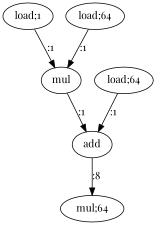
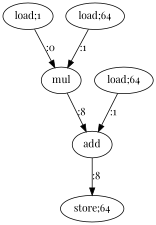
edge "load;1" -> "mul": label ":1" -> ":0"
edge "mul" -> "add": label ":1" -> ":8"
node "mul;64": label "mul;64" -> "store;64"
